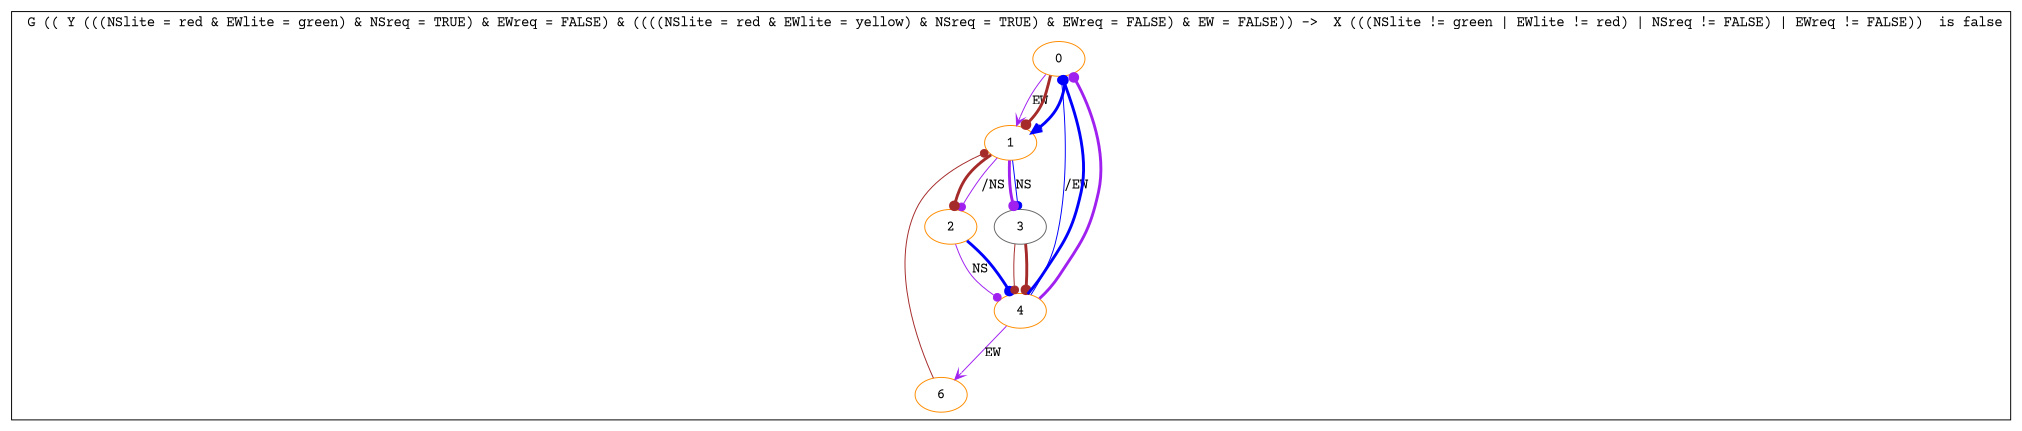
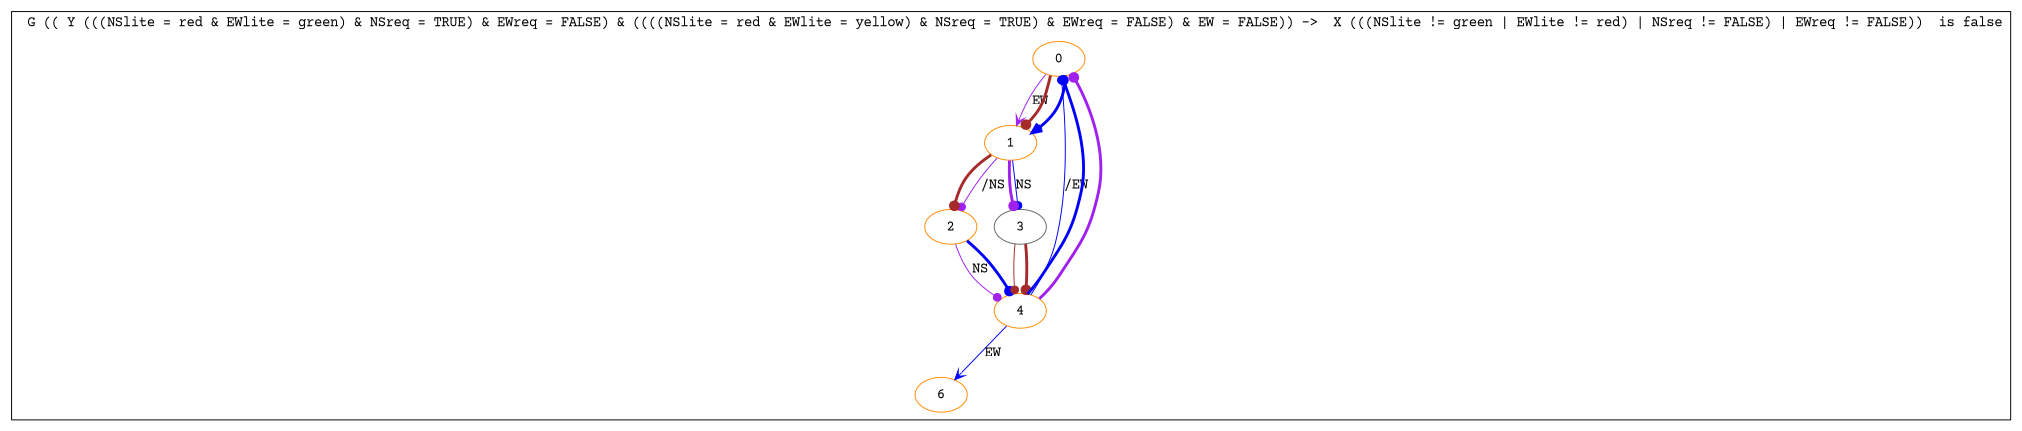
edge "6" -> "1": removed
edge "4" -> "6": color purple -> blue
